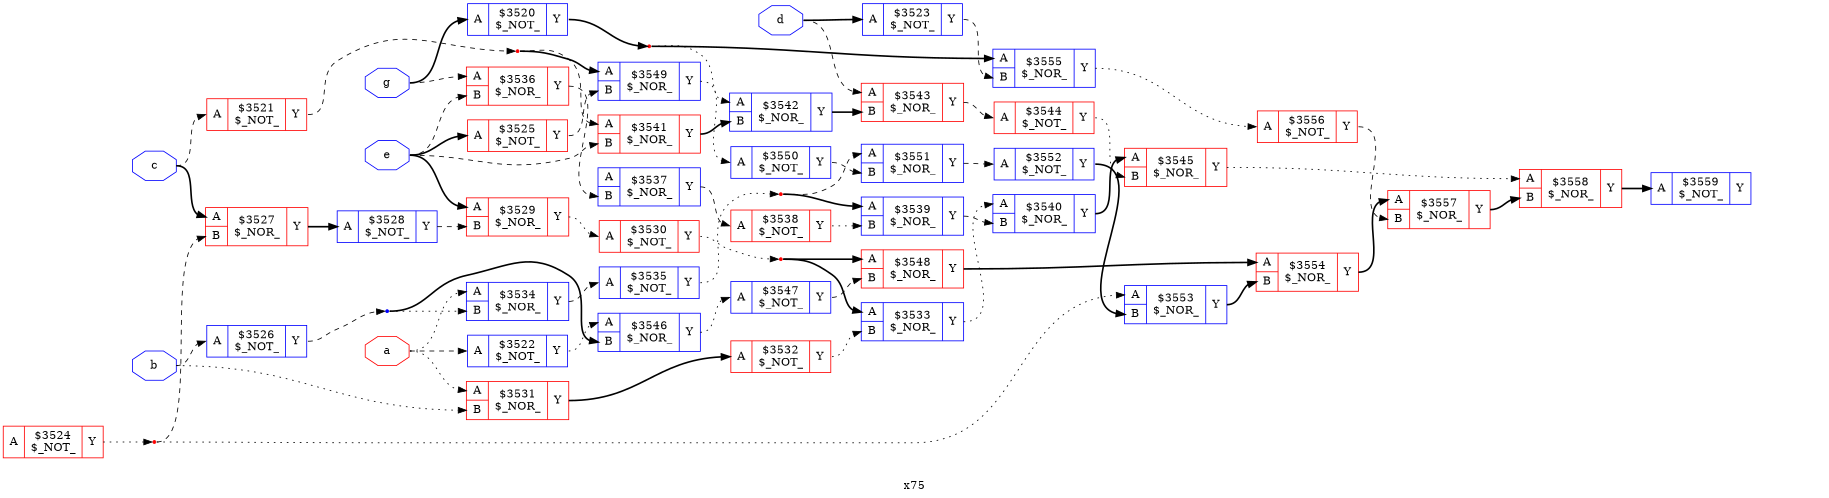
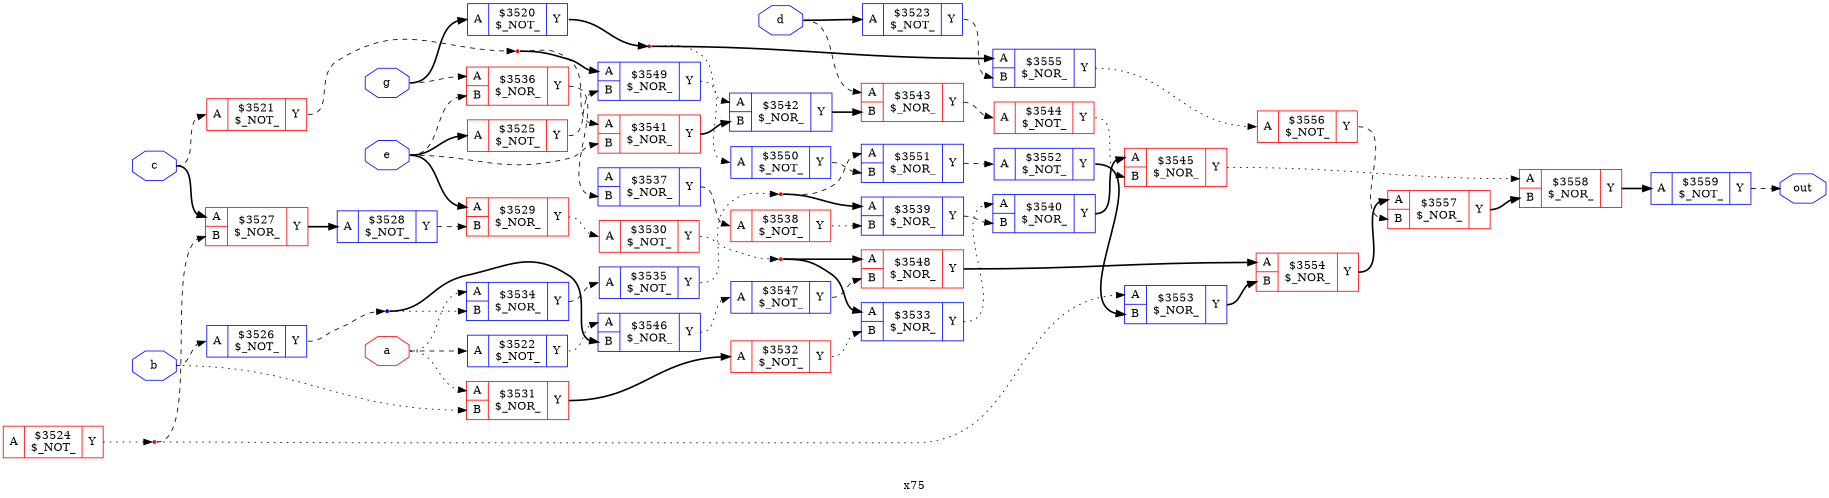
node "out": added
